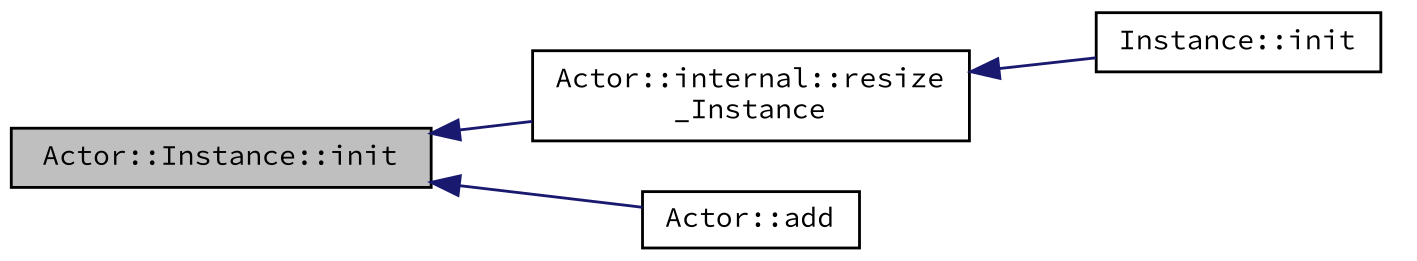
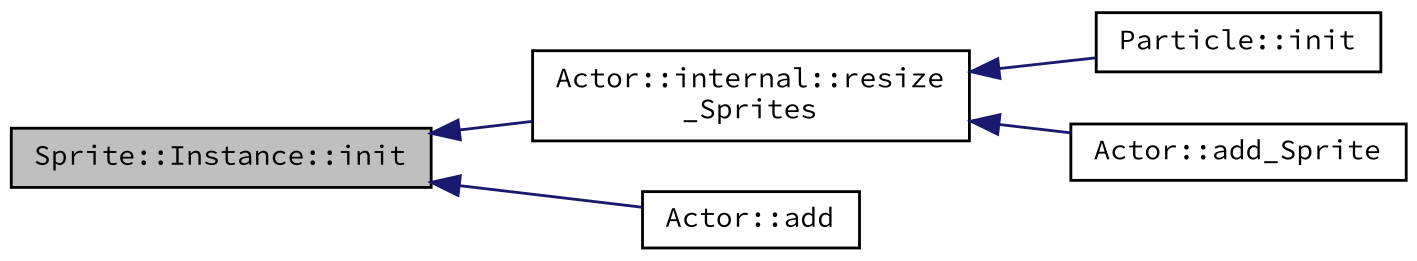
node "Instance::init": label "Instance::init" -> "Particle::init"
node "Actor::internal::resize _Instance": label "Actor::internal::resize _Instance" -> "Actor::internal::resize _Sprites"
node "Actor::add_Sprite": added
node "Actor::Instance::init": label "Actor::Instance::init" -> "Sprite::Instance::init"
